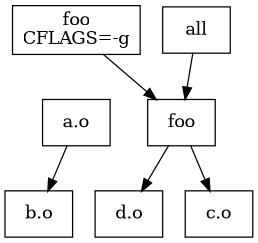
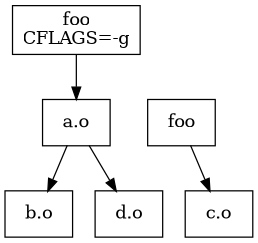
node "all": removed
edge "foo CFLAGS=-g" -> "foo": now "foo CFLAGS=-g" -> "a.o"
edge "foo" -> "d.o": now "a.o" -> "d.o"
